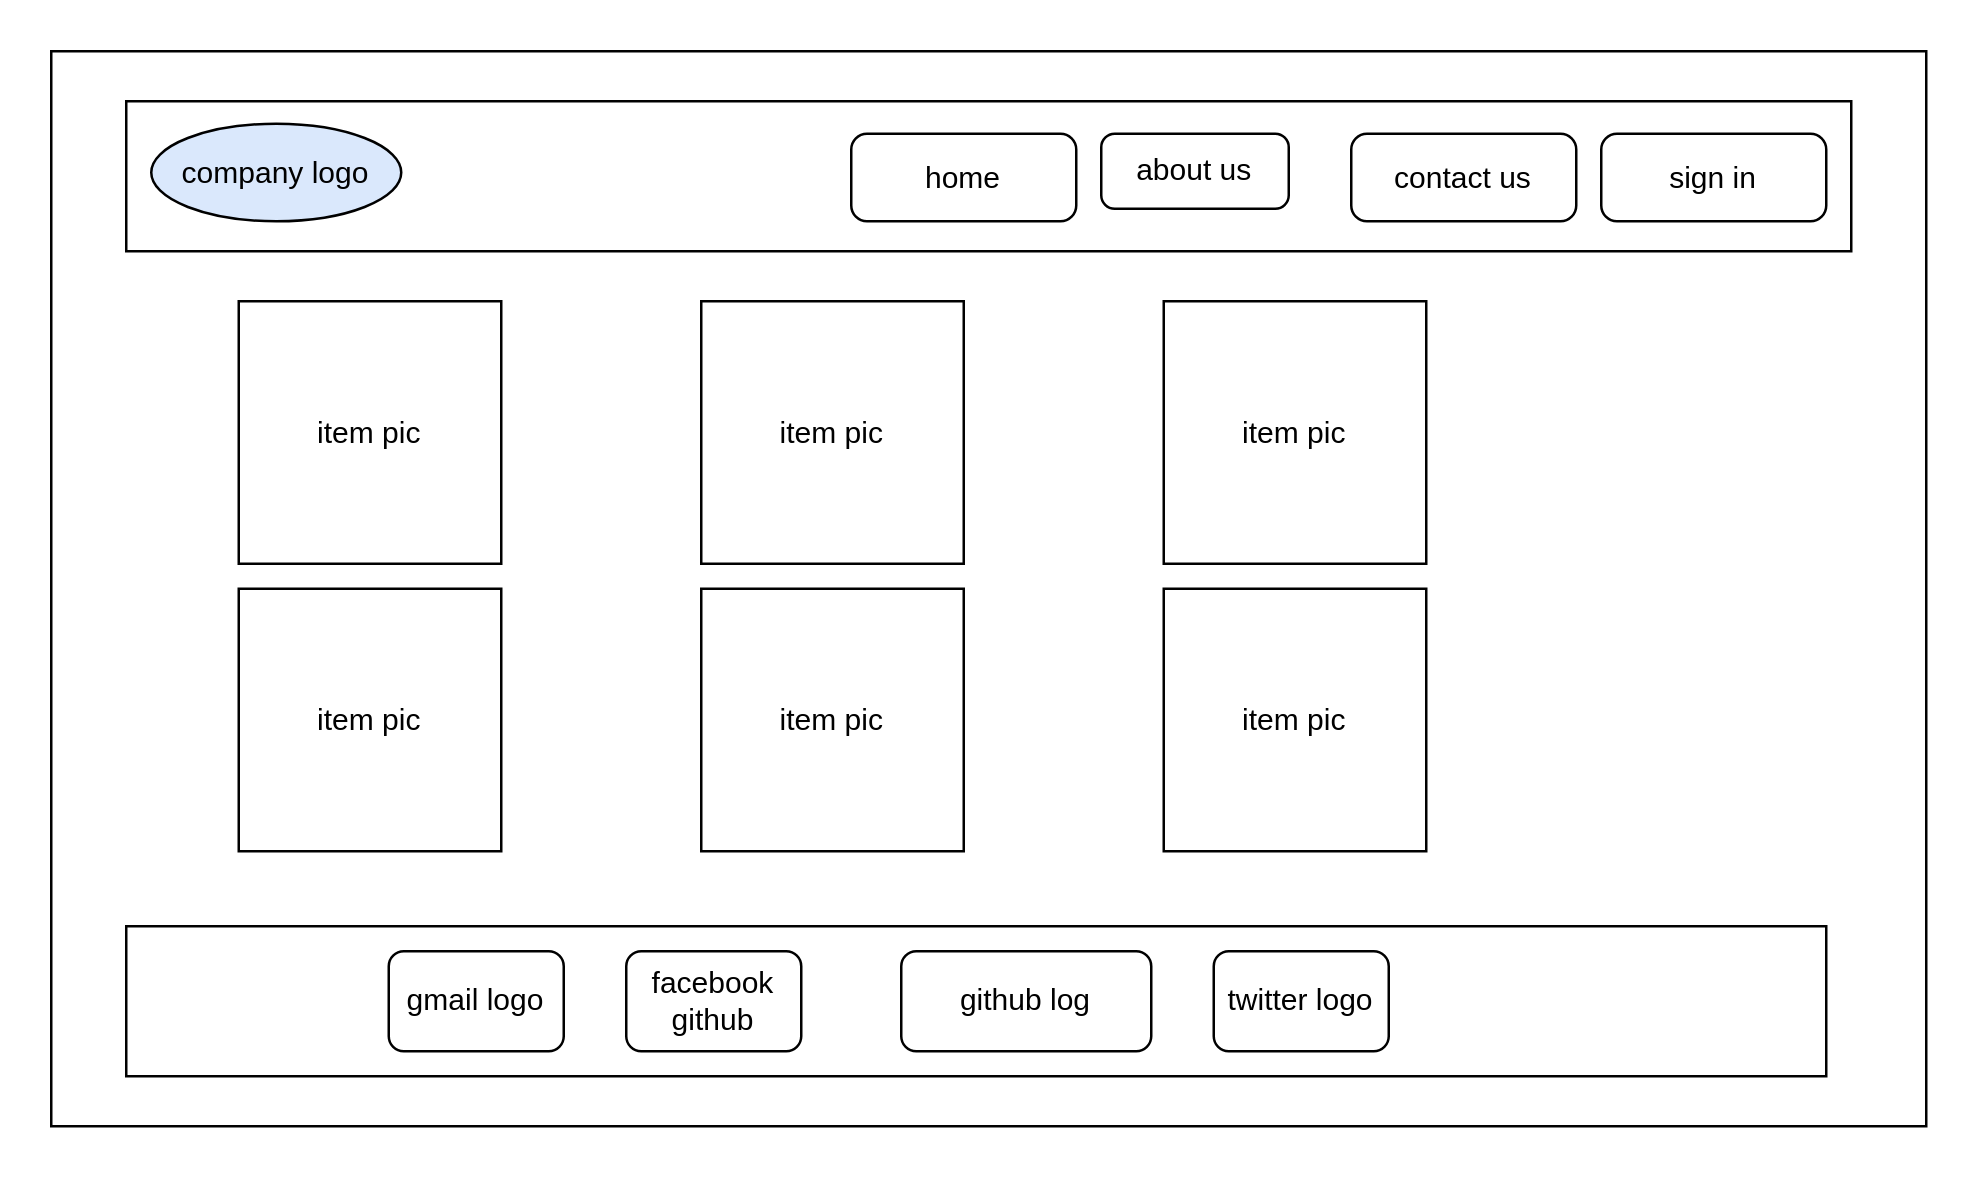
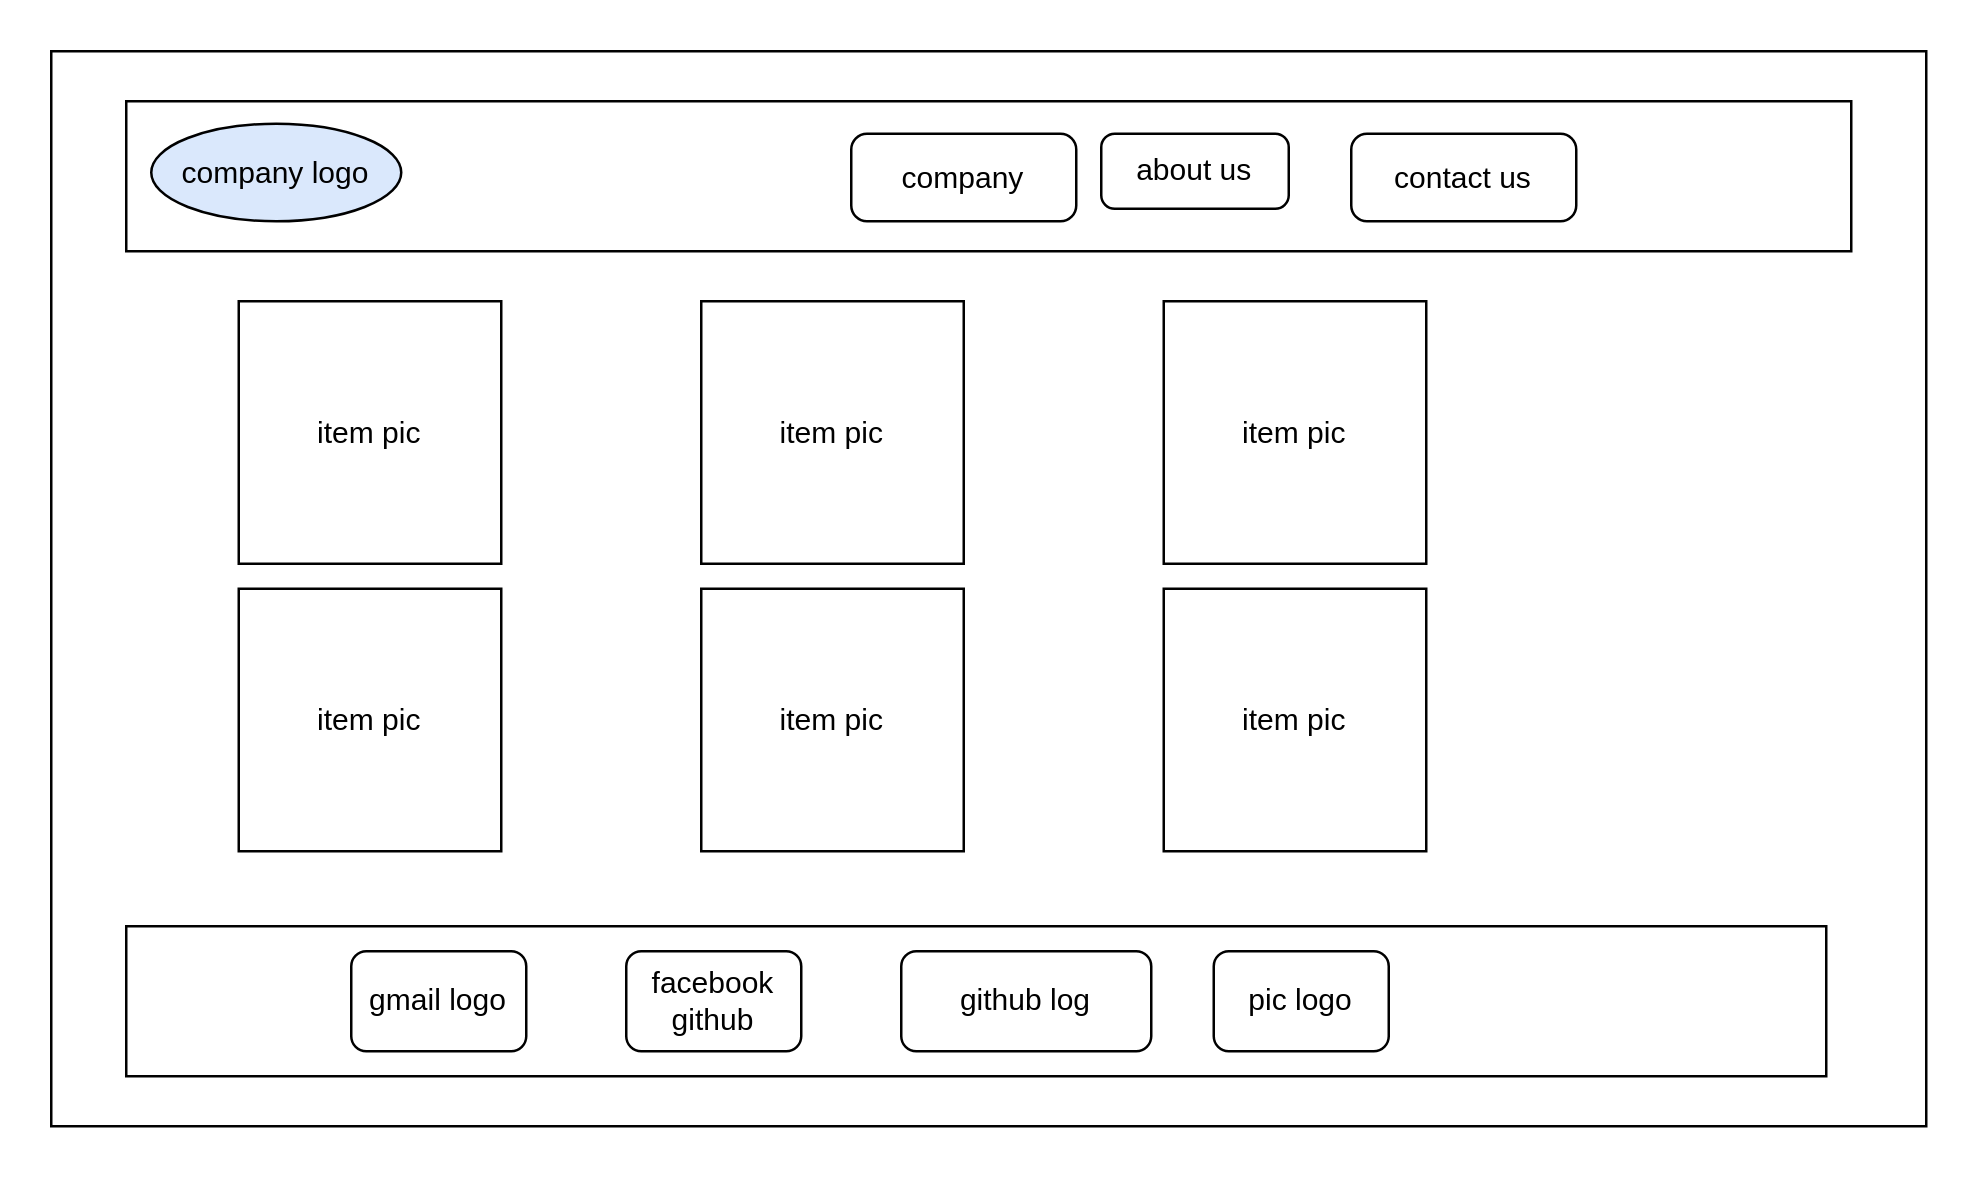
node "sign in": removed
node "home": label "home" -> "company"
node "gmail logo": moved (476, 1001) -> (439, 1001)
node "twitter logo": label "twitter logo" -> "pic logo"
